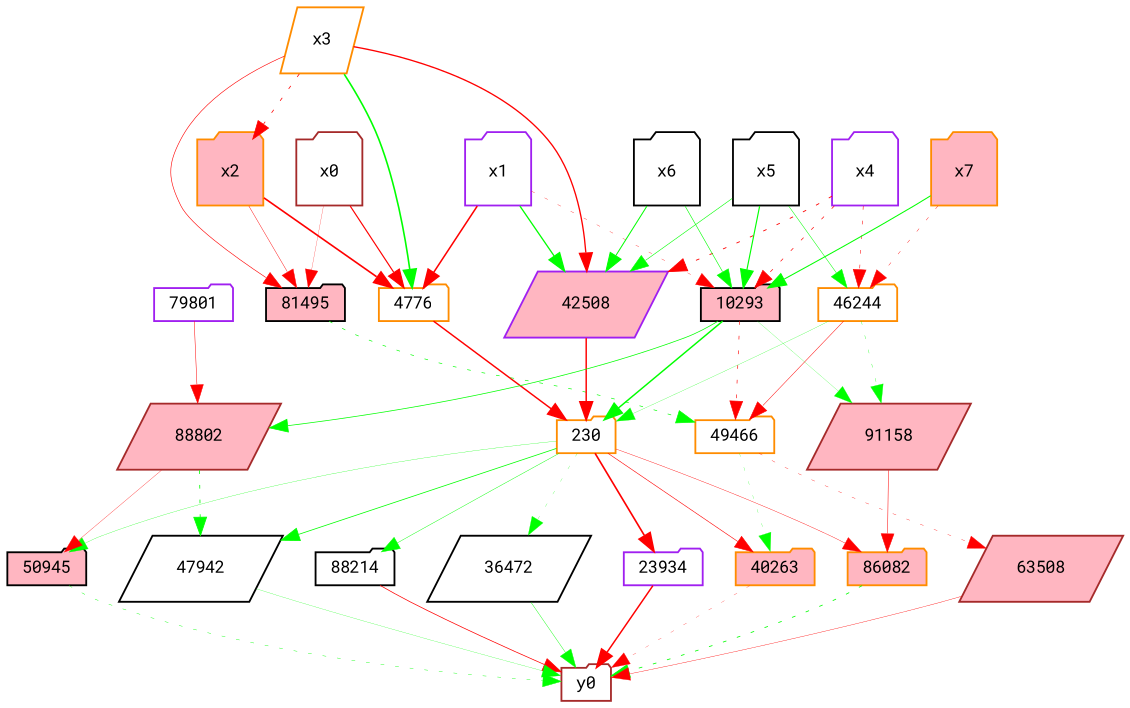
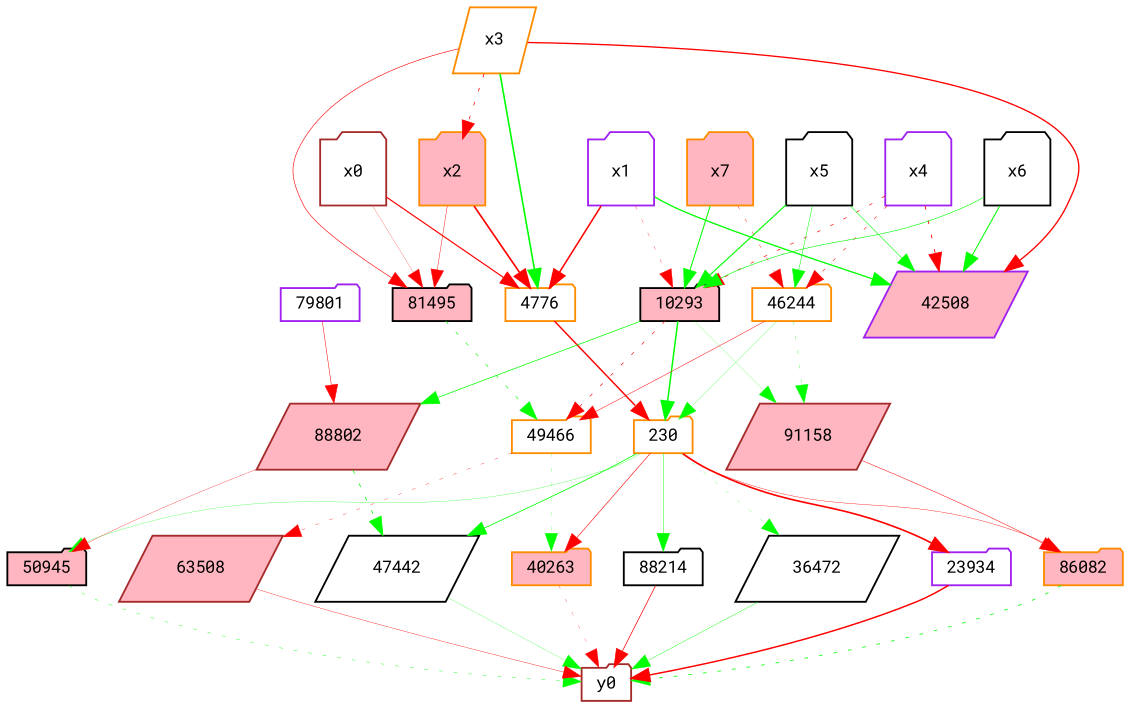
edge "42508" -> "230": removed
node "47942": label "47942" -> "47442"
